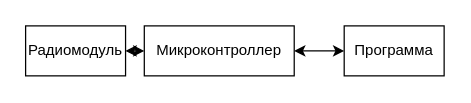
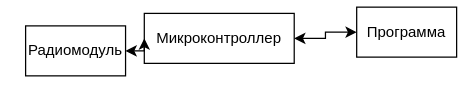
node "Микроконтроллер": moved (219, 51) -> (219, 38)
node "Программа": moved (394, 51) -> (407, 32)
